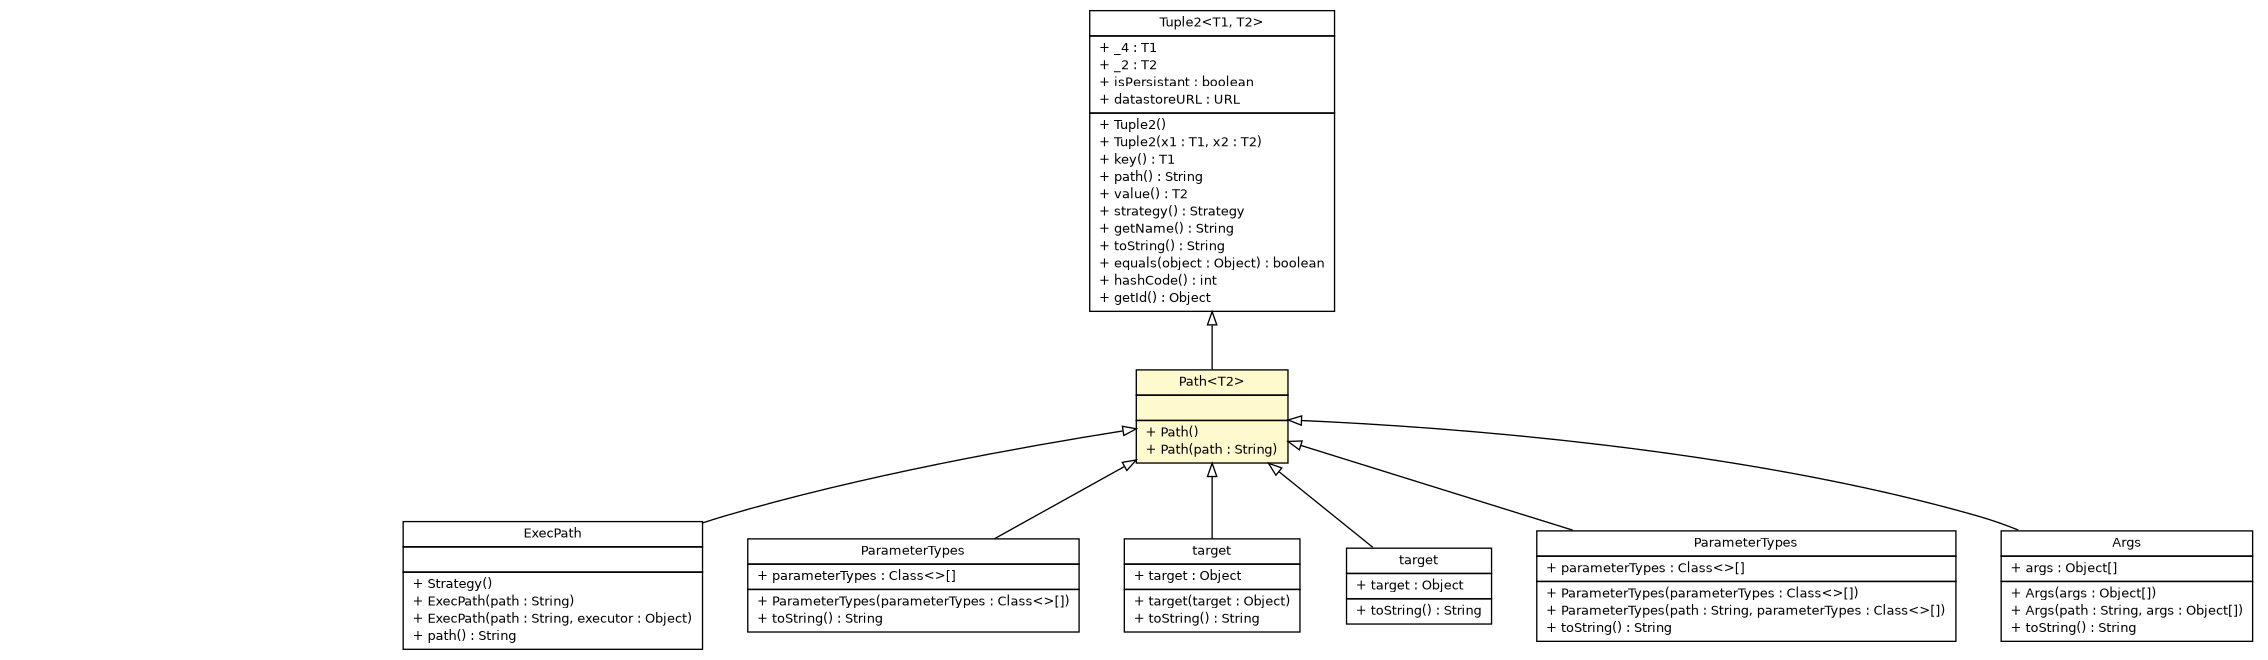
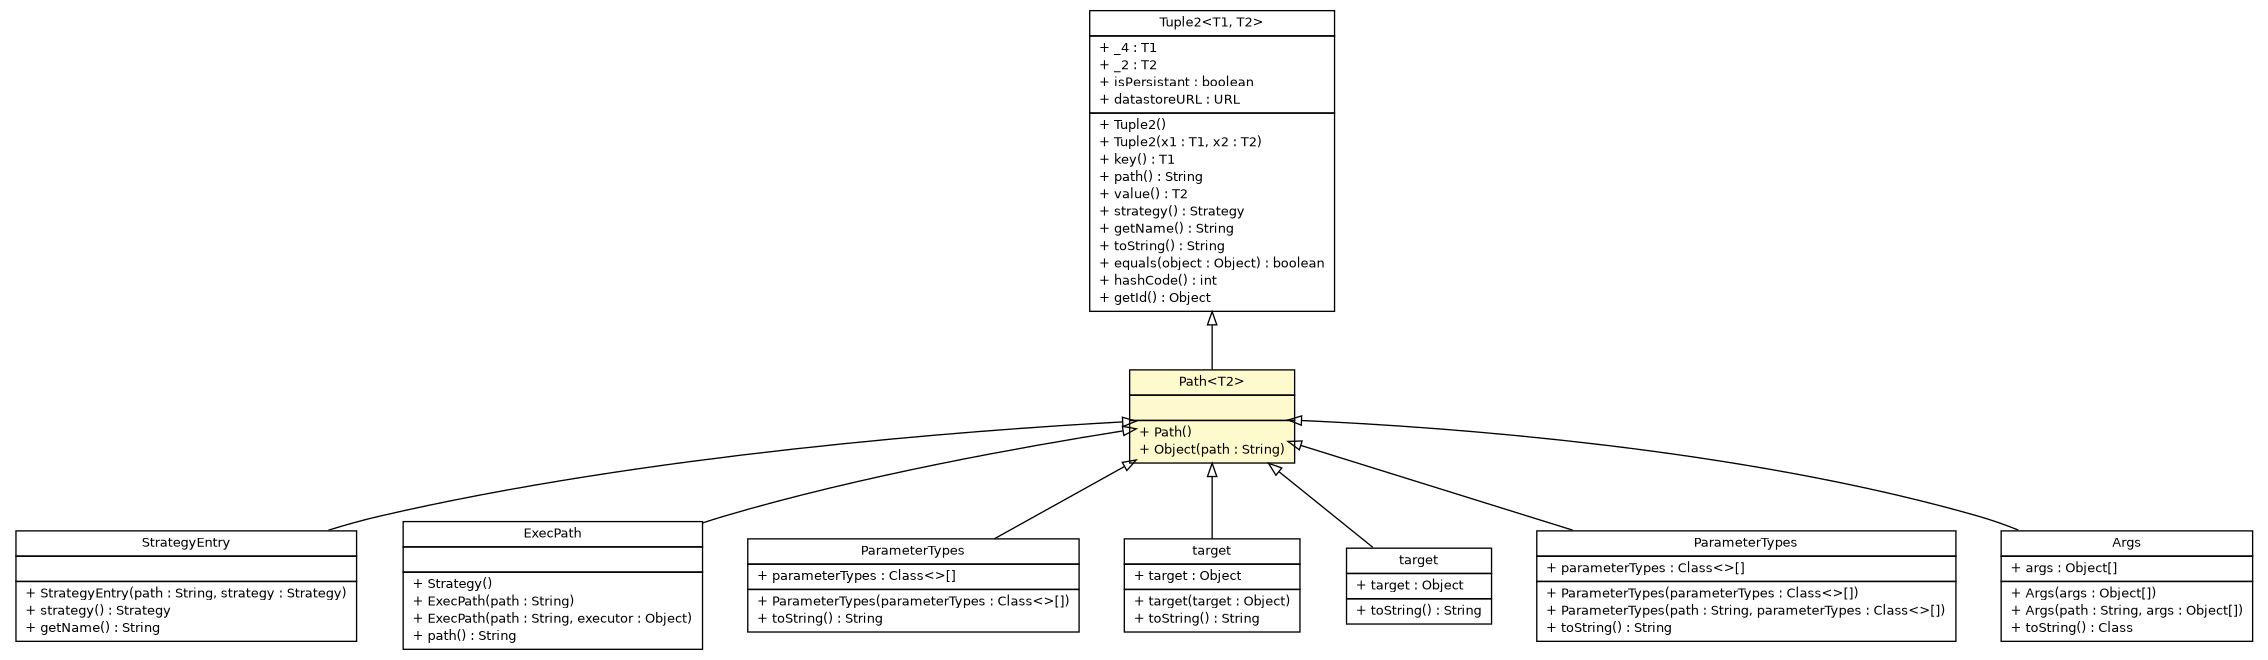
node "Path<T2>": text "+ Path(path : String)" -> "+ Object(path : String)"
node "StrategyEntry": added
node "Args": text "+ toString() : String" -> "+ toString() : Class"
